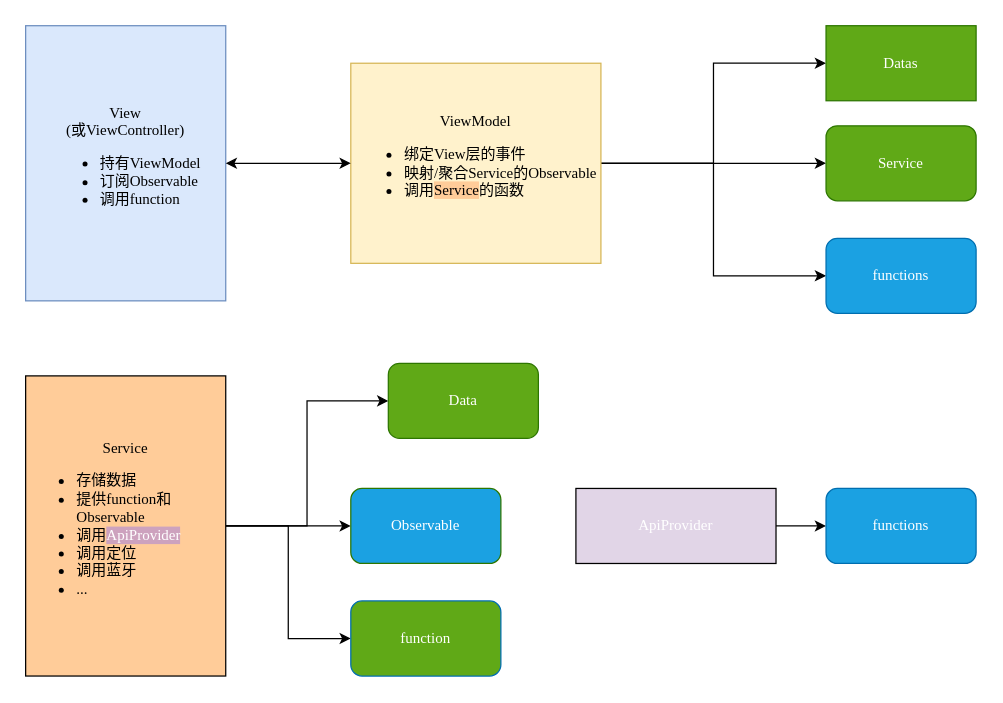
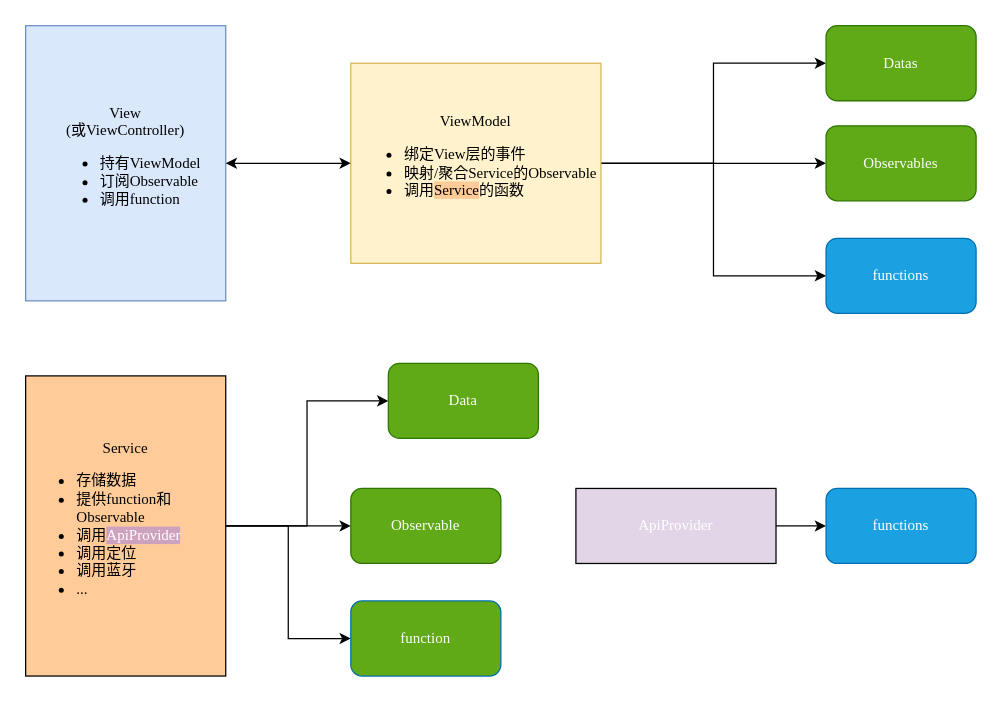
node "Datas": shape rectangle -> rounded rectangle
node "Service": label "Service" -> "Observables"
node "Observable": fillcolor #1ba1e2 -> #60a917
